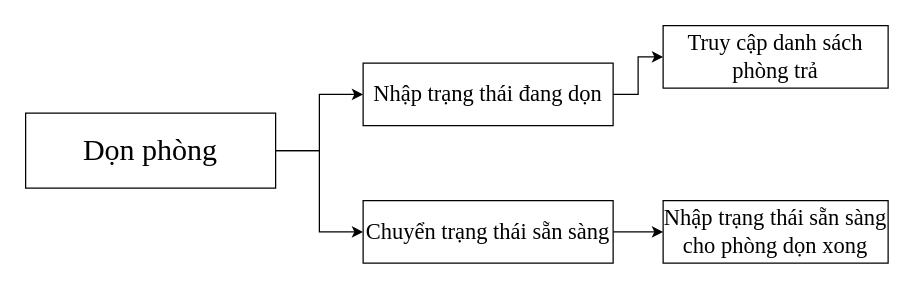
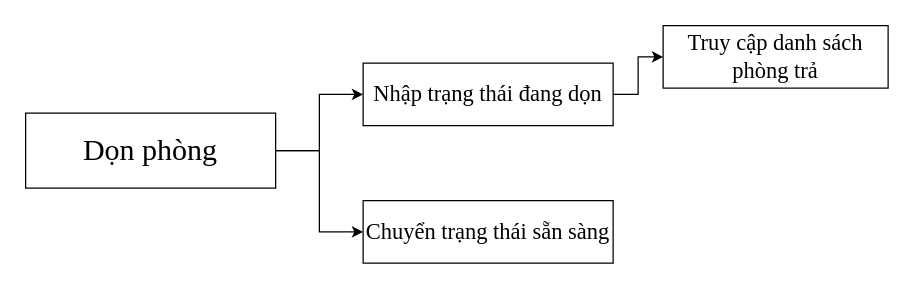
edge "Chuyển trạng thái sẵn sàng" -> "Nhập trạng thái sẵn sàng cho phòng dọn xong": removed
node "Nhập trạng thái sẵn sàng cho phòng dọn xong": removed
